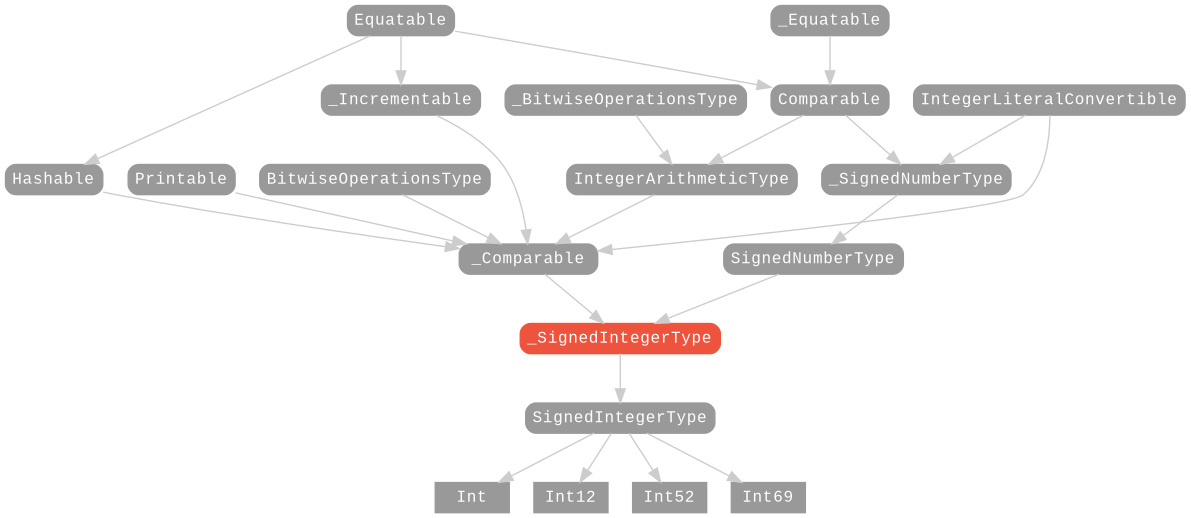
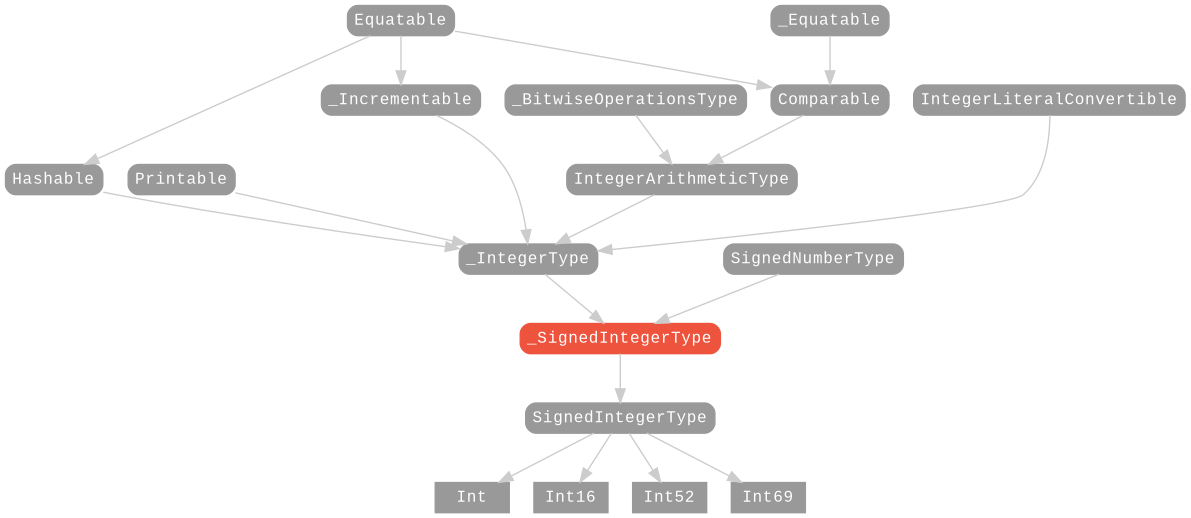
node "BitwiseOperationsType": removed
node "_SignedNumberType": removed
node "_Comparable": label "_Comparable" -> "_IntegerType"
node "Int12": label "Int12" -> "Int16"
